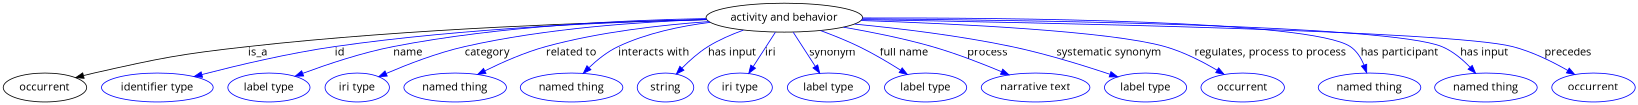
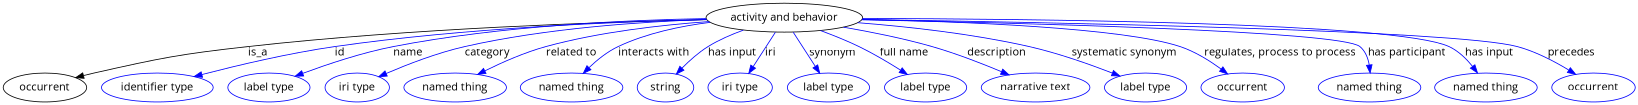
edge "activity and behavior" -> "narrative text": label "process" -> "description"
